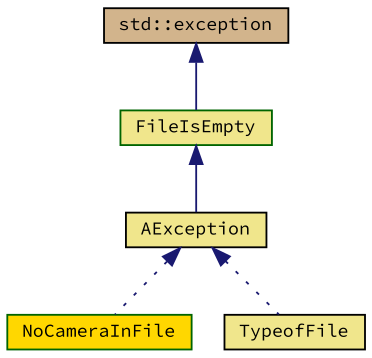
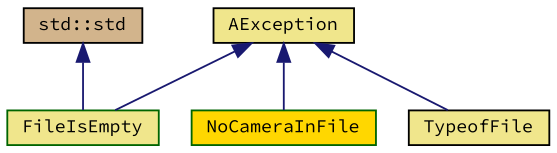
node "std::exception": label "std::exception" -> "std::std"
edge "AException" -> "FileIsEmpty": reversed
edge "NoCameraInFile" -> "AException": style dotted -> solid
edge "TypeofFile" -> "AException": style dotted -> solid
